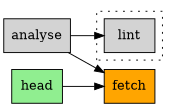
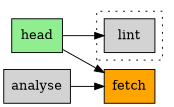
edge "analyse" -> "lint": now "head" -> "lint"
